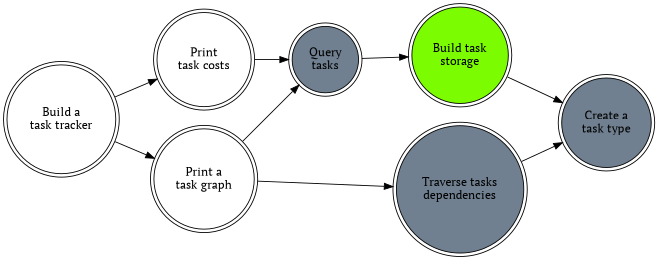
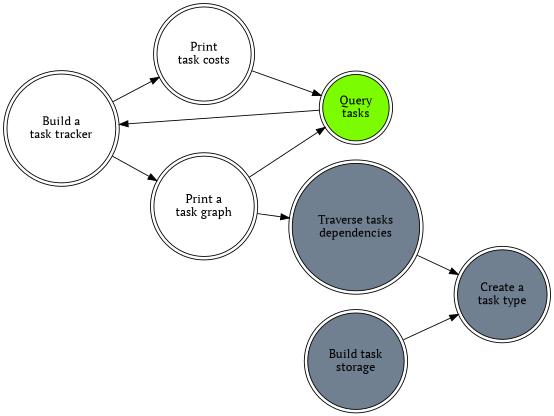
node "Build task storage": fillcolor lawngreen -> slategray
edge "Query tasks" -> "Build task storage": now "Query tasks" -> "Build a task tracker"
node "Query tasks": fillcolor slategray -> lawngreen
